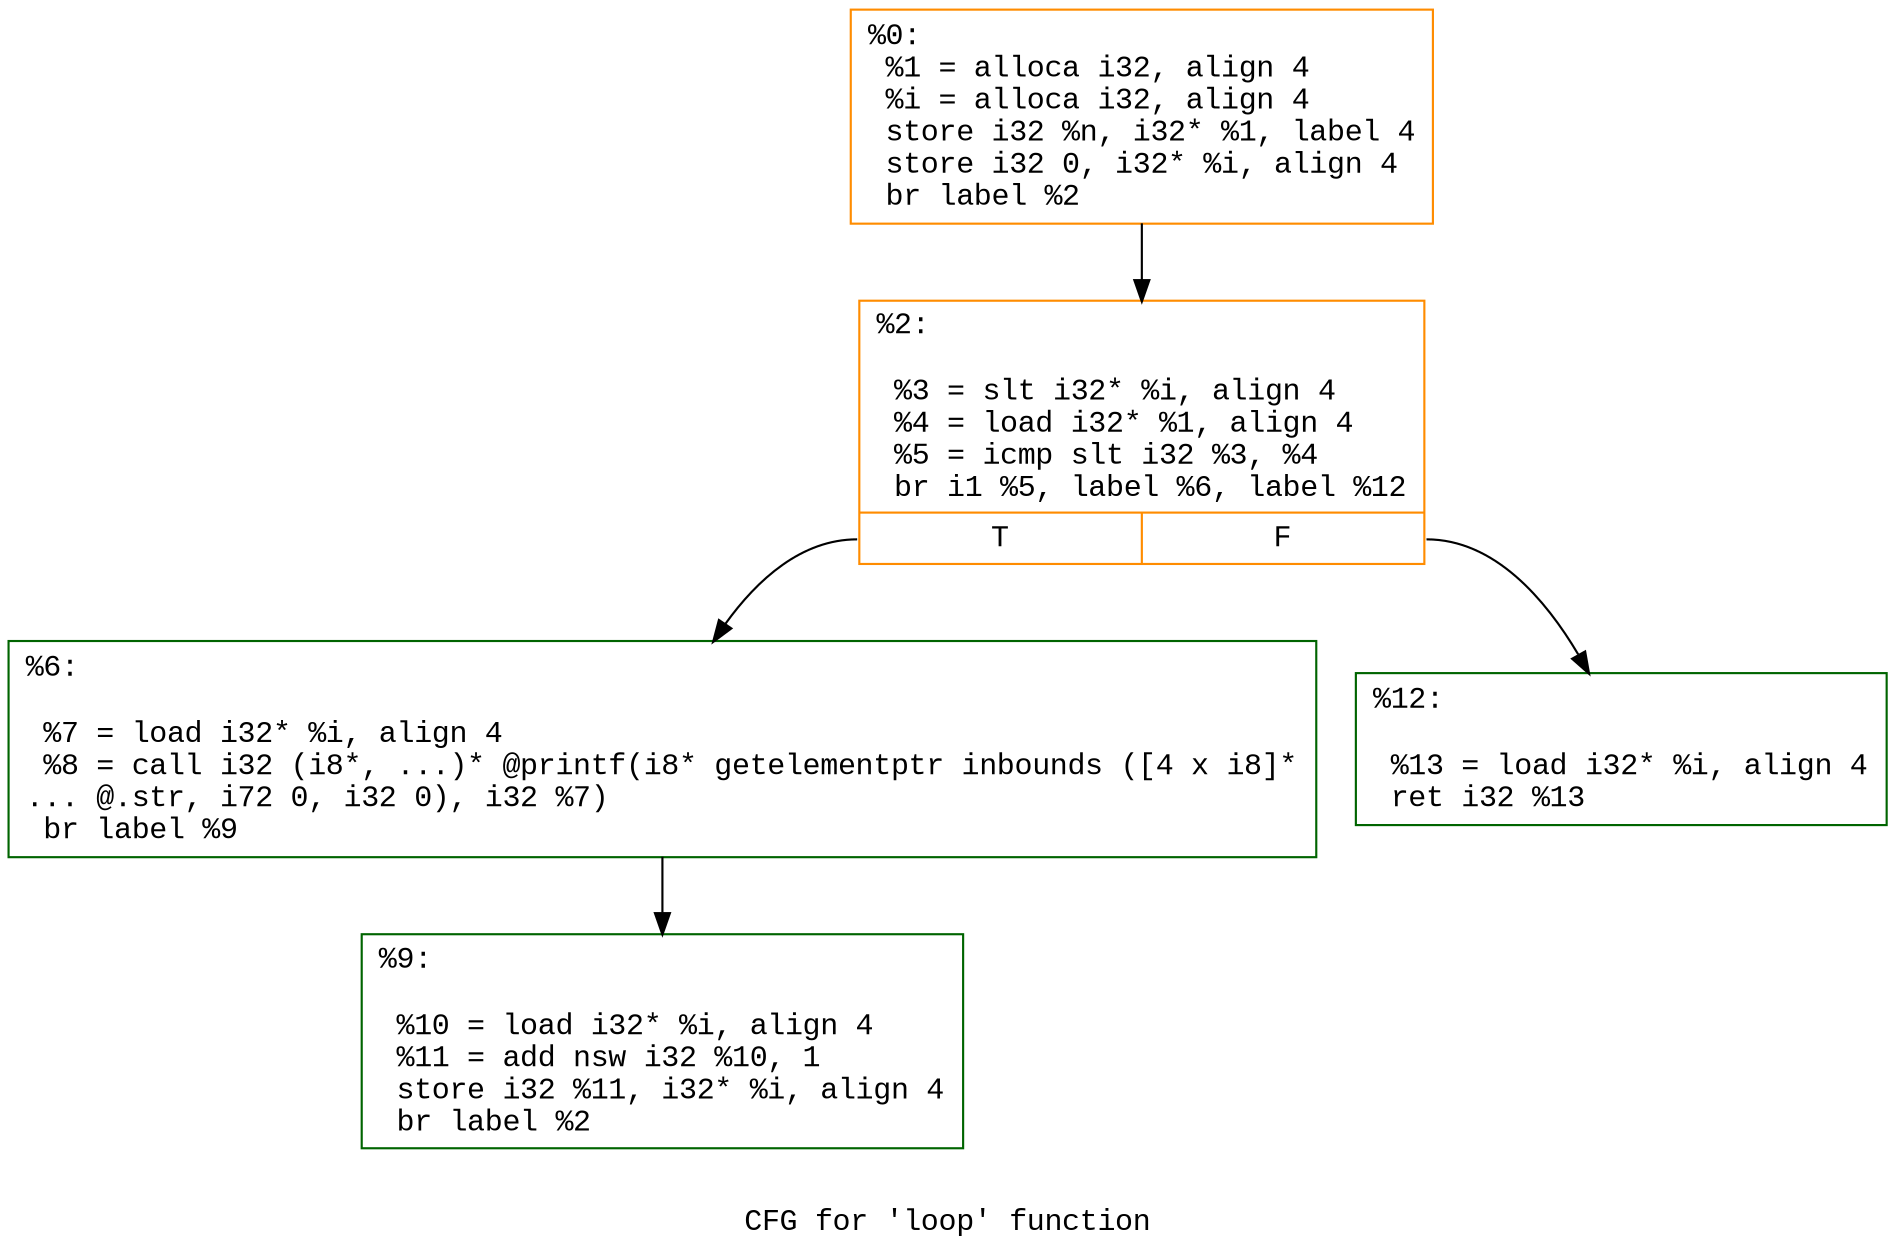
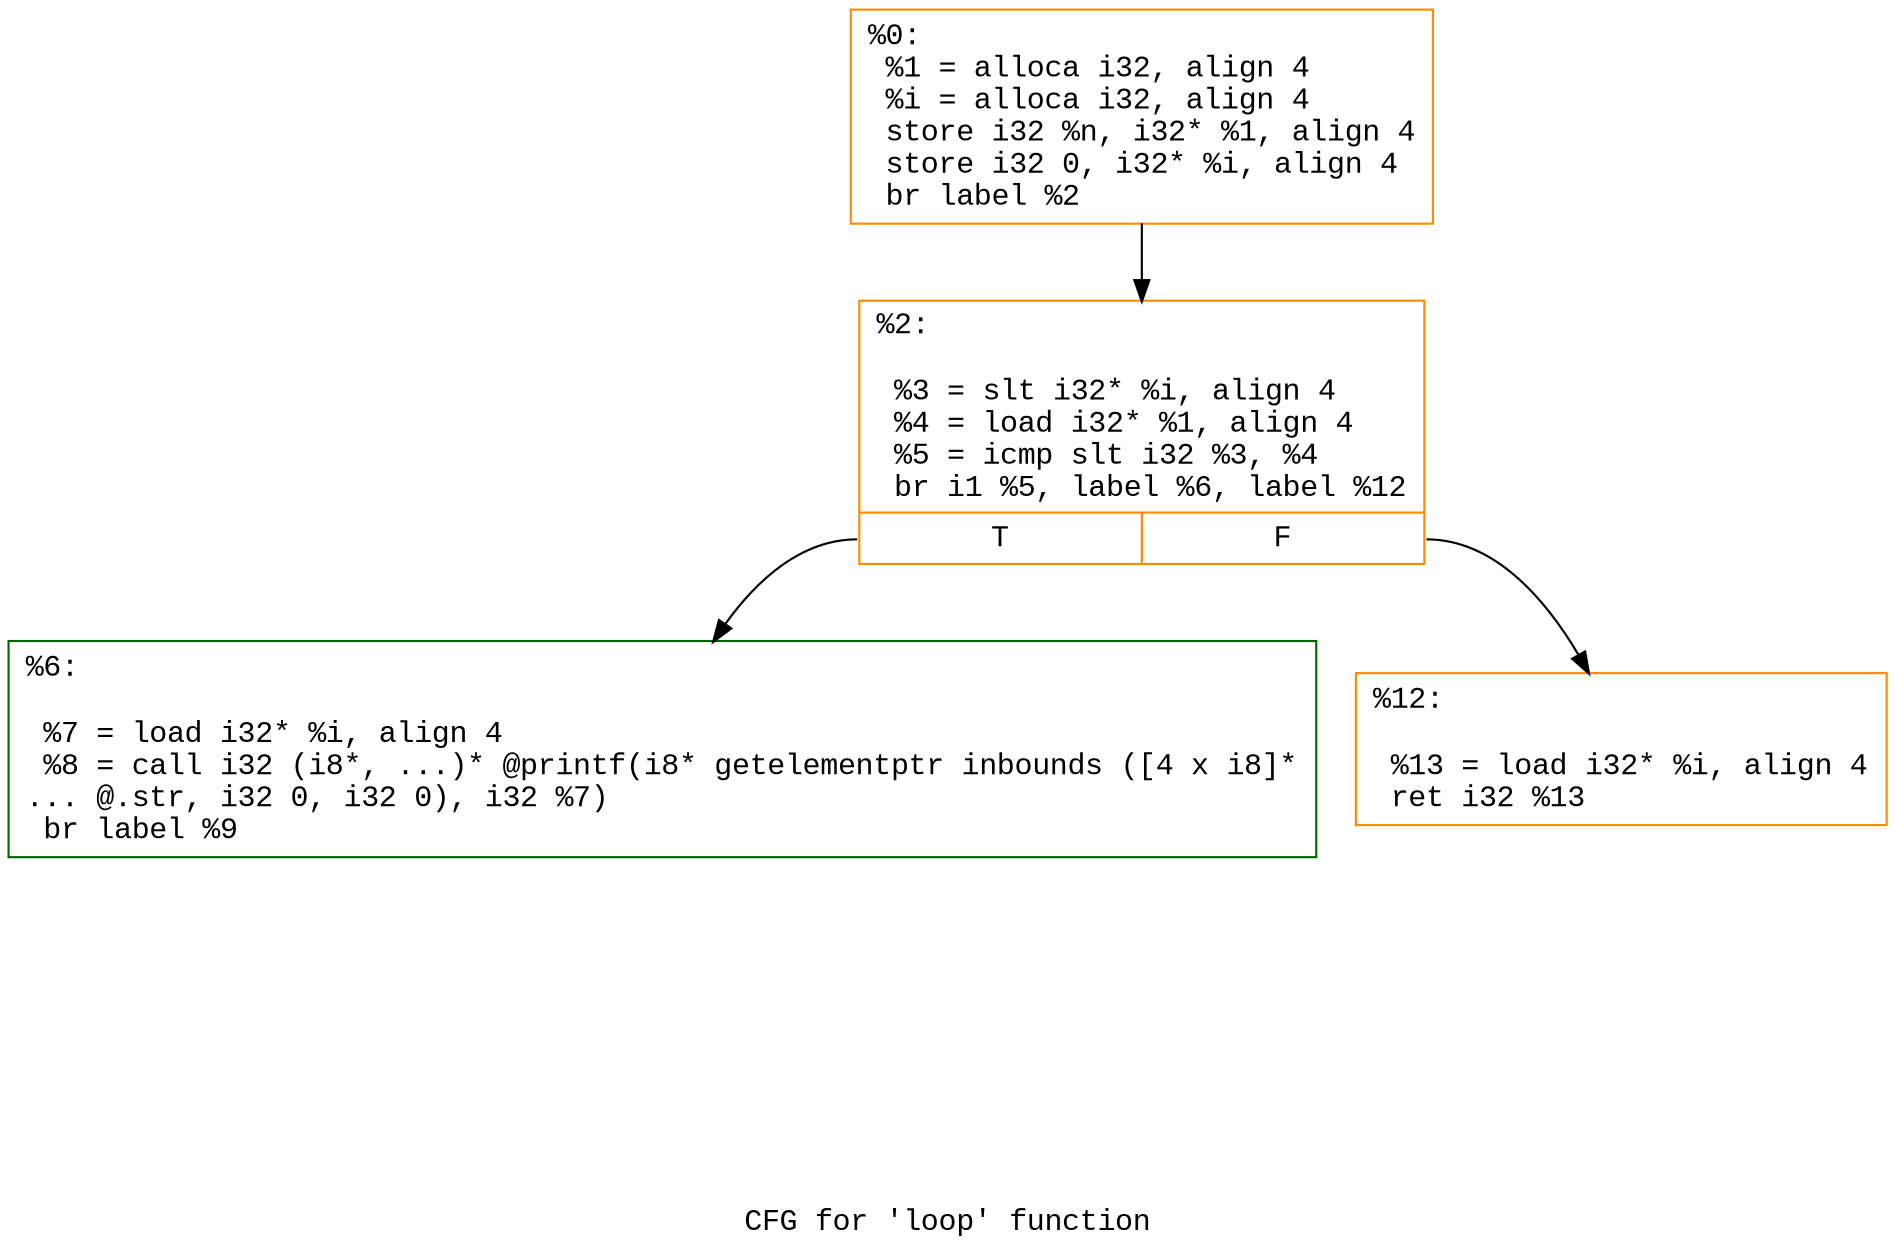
node "%0:": text "store i32 %n, i32* %1, label 4" -> "store i32 %n, i32* %1, align 4"
node "%12:": color darkgreen -> darkorange
node "%6:": text "... @.str, i72 0, i32 0), i32 %7)" -> "... @.str, i32 0, i32 0), i32 %7)"
node "%9:": removed
